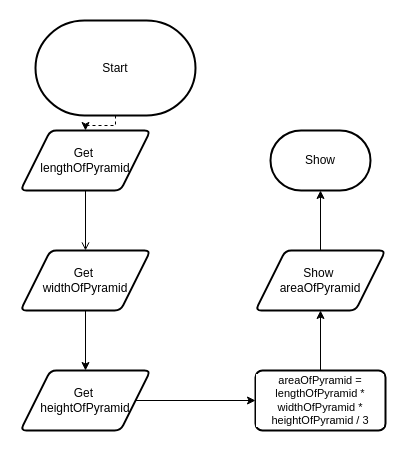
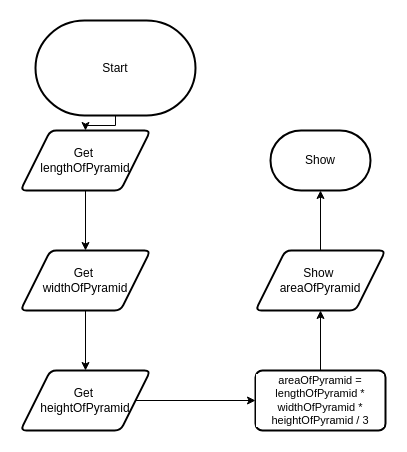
edge "Start" -> "Get lengthOfPyramid": style dashed -> solid
edge "Get lengthOfPyramid" -> "Get widthOfPyramid": arrowhead open -> classic
